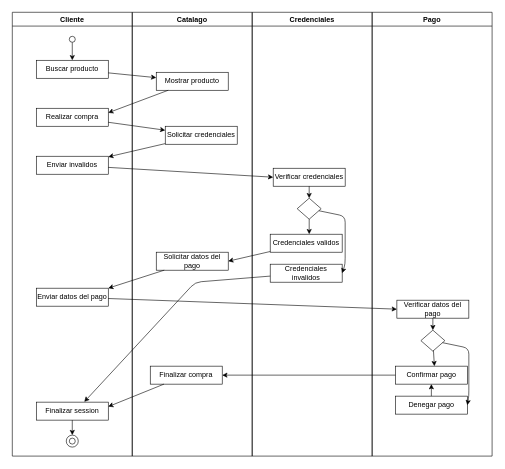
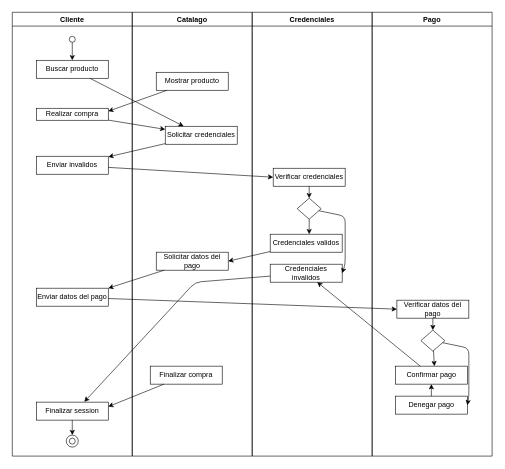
edge "Buscar producto" -> "Mostrar producto": now "Buscar producto" -> "Solicitar credenciales"
node "Realizar compra": size 72x18 -> 72x12
edge "Confirmar pago" -> "Finalizar compra": now "Confirmar pago" -> "Credenciales invalidos"
